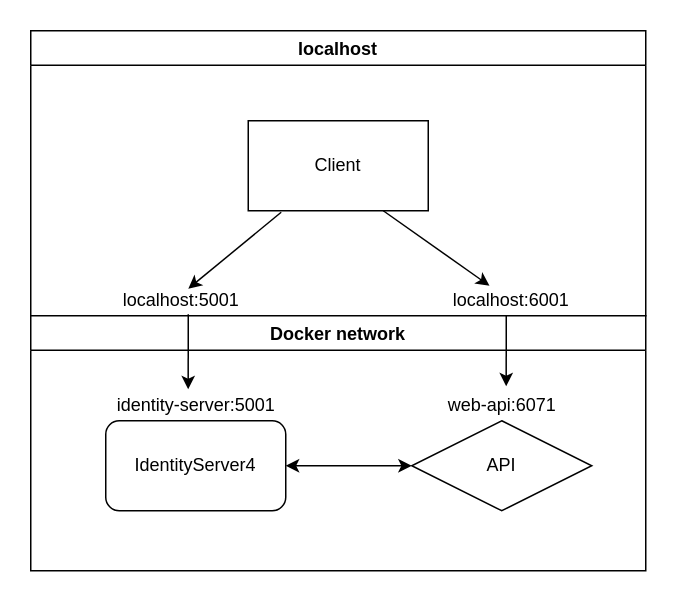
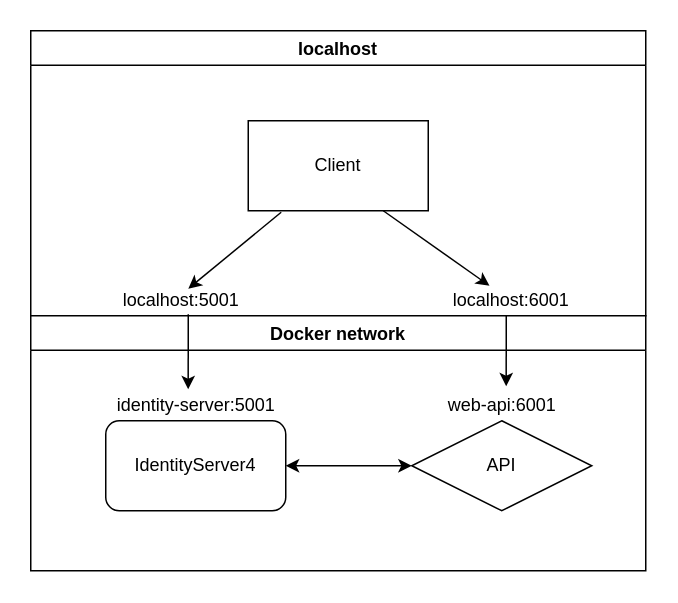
node "web-api:6071": label "web-api:6071" -> "web-api:6001"
